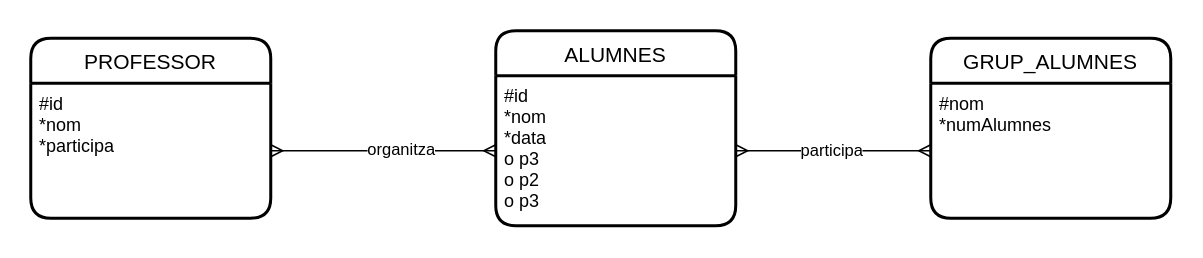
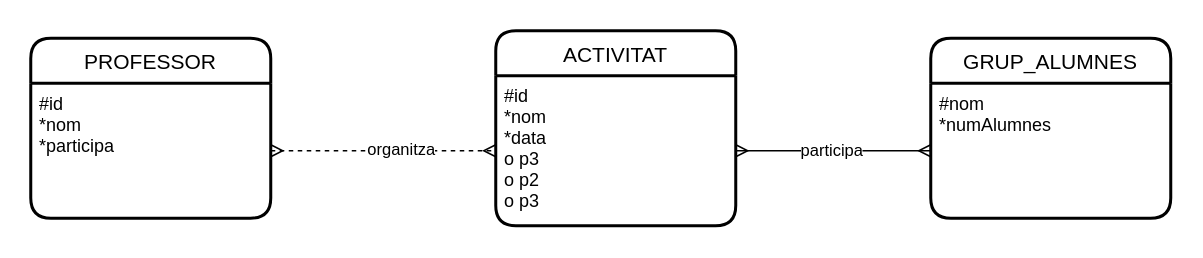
node "ALUMNES": label "ALUMNES" -> "ACTIVITAT"
edge "#id *nom *participa" -- "#id *nom *data o p3 o p2 o p3": style solid -> dashed
